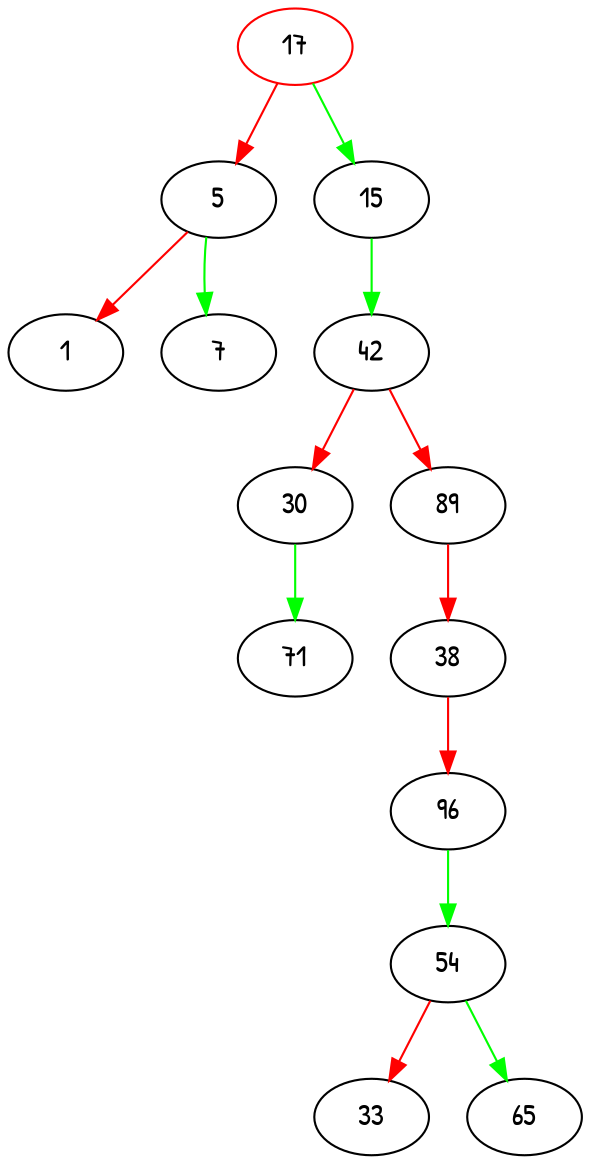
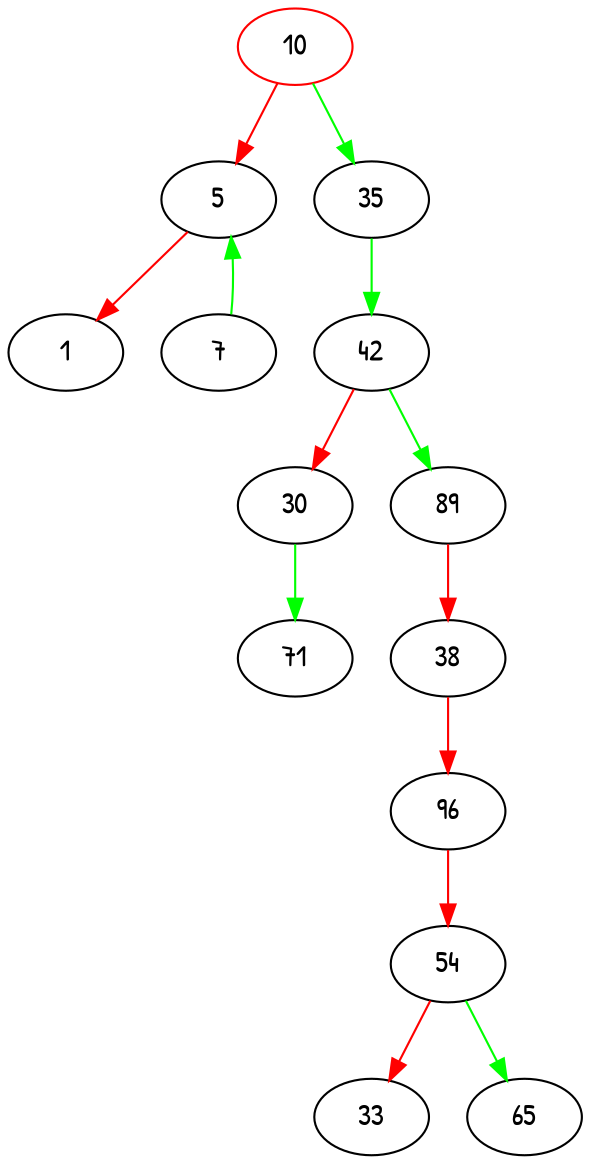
node "17": label "17" -> "10"
node "15": label "15" -> "35"
edge "5" -> "7": reversed
edge "42" -> "89": color red -> green
edge "96" -> "54": color green -> red
